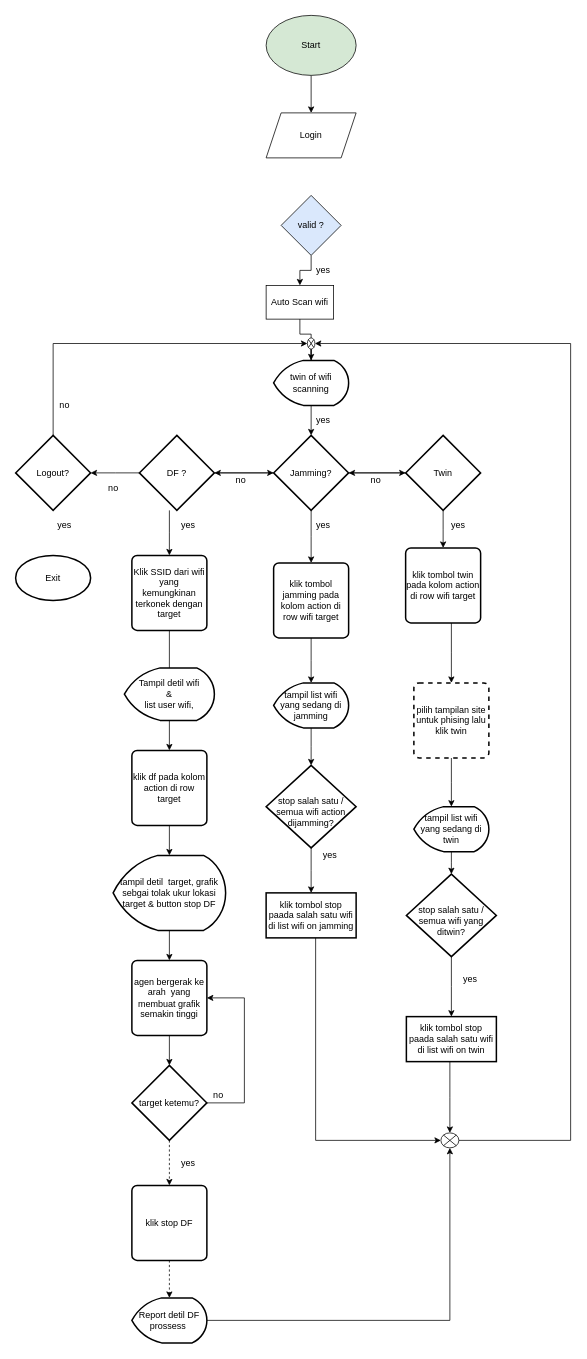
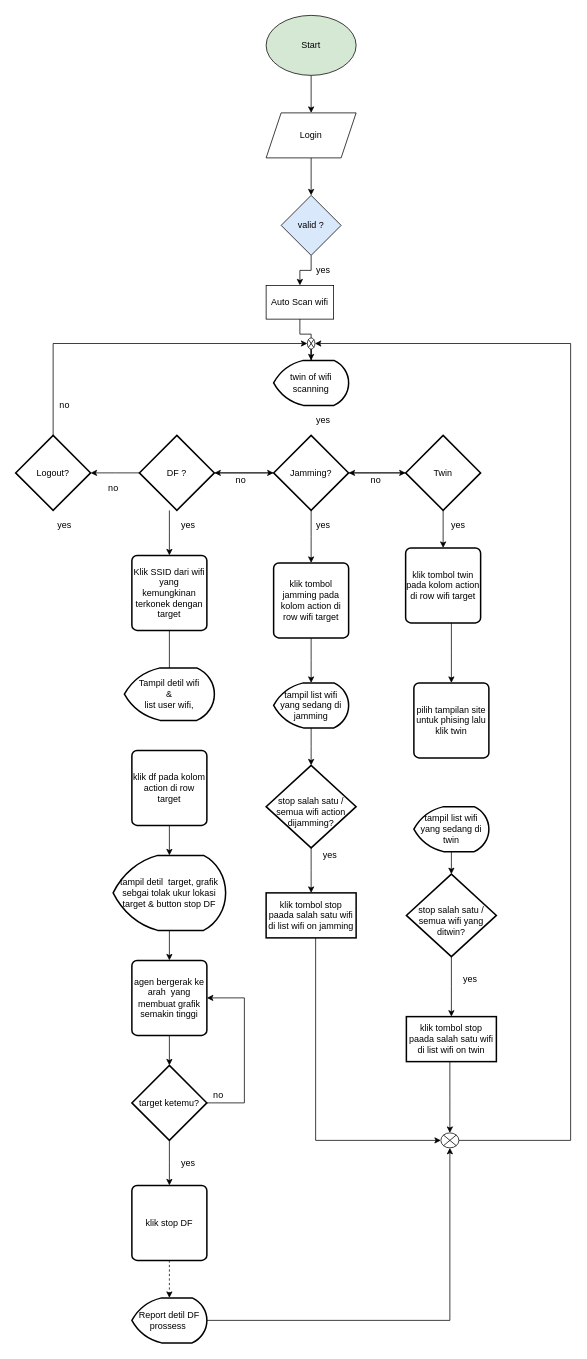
edge "Login" -> "valid ?": added
edge "twin of wifi scanning" -> "Jamming?": removed
node "Exit": removed
node "pilih tampilan site untuk phising lalu klik twin": style dashed -> solid
edge "Tampil detil wifi & list user wifi," -> "klik df pada kolom action di row target": removed
edge "pilih tampilan site untuk phising lalu klik twin" -> "tampil list wifi yang sedang di twin": removed
edge "target ketemu?" -> "klik stop DF": style dashed -> solid
